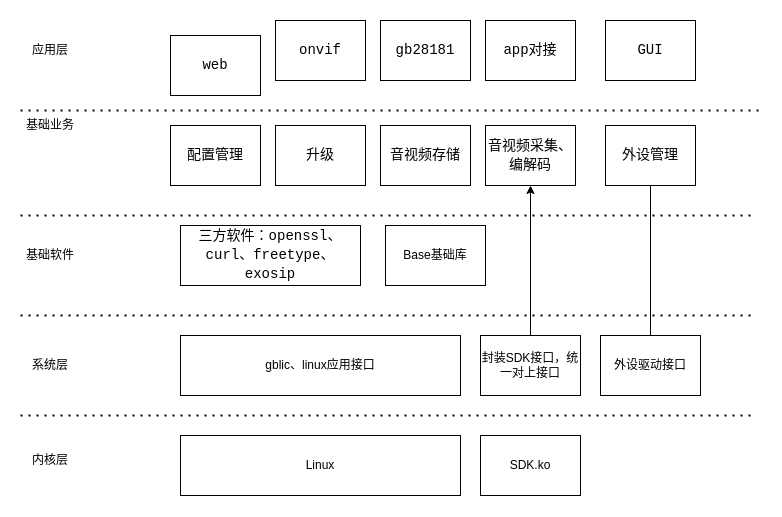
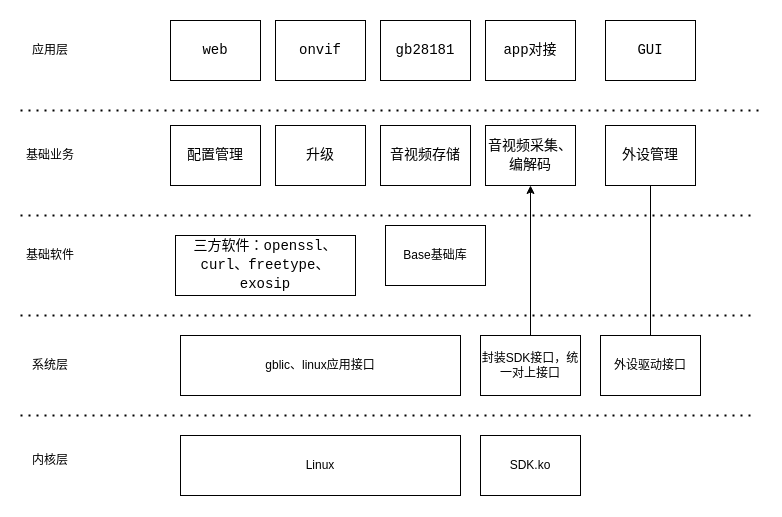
node "web": moved (216, 66) -> (216, 51)
node "基础业务": moved (51, 126) -> (51, 156)
node "三方软件：openssl、curl、freetype、exosip": moved (271, 256) -> (266, 266)
